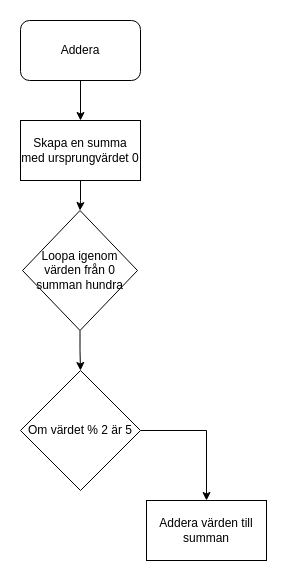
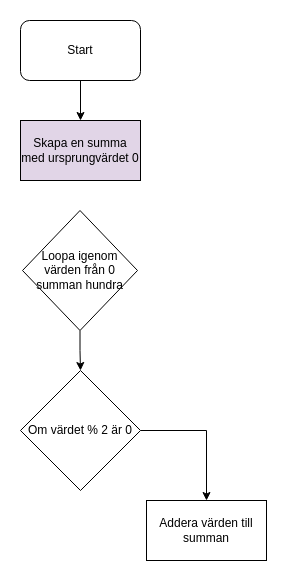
node "Addera": label "Addera" -> "Start"
node "Skapa en summa med ursprungvärdet 0": fillcolor #ffffff -> #e1d5e7
edge "Skapa en summa med ursprungvärdet 0" -> "Loopa igenom värden från 0 summan hundra": removed
node "Om värdet % 2 är 5": label "Om värdet % 2 är 5" -> "Om värdet % 2 är 0"
